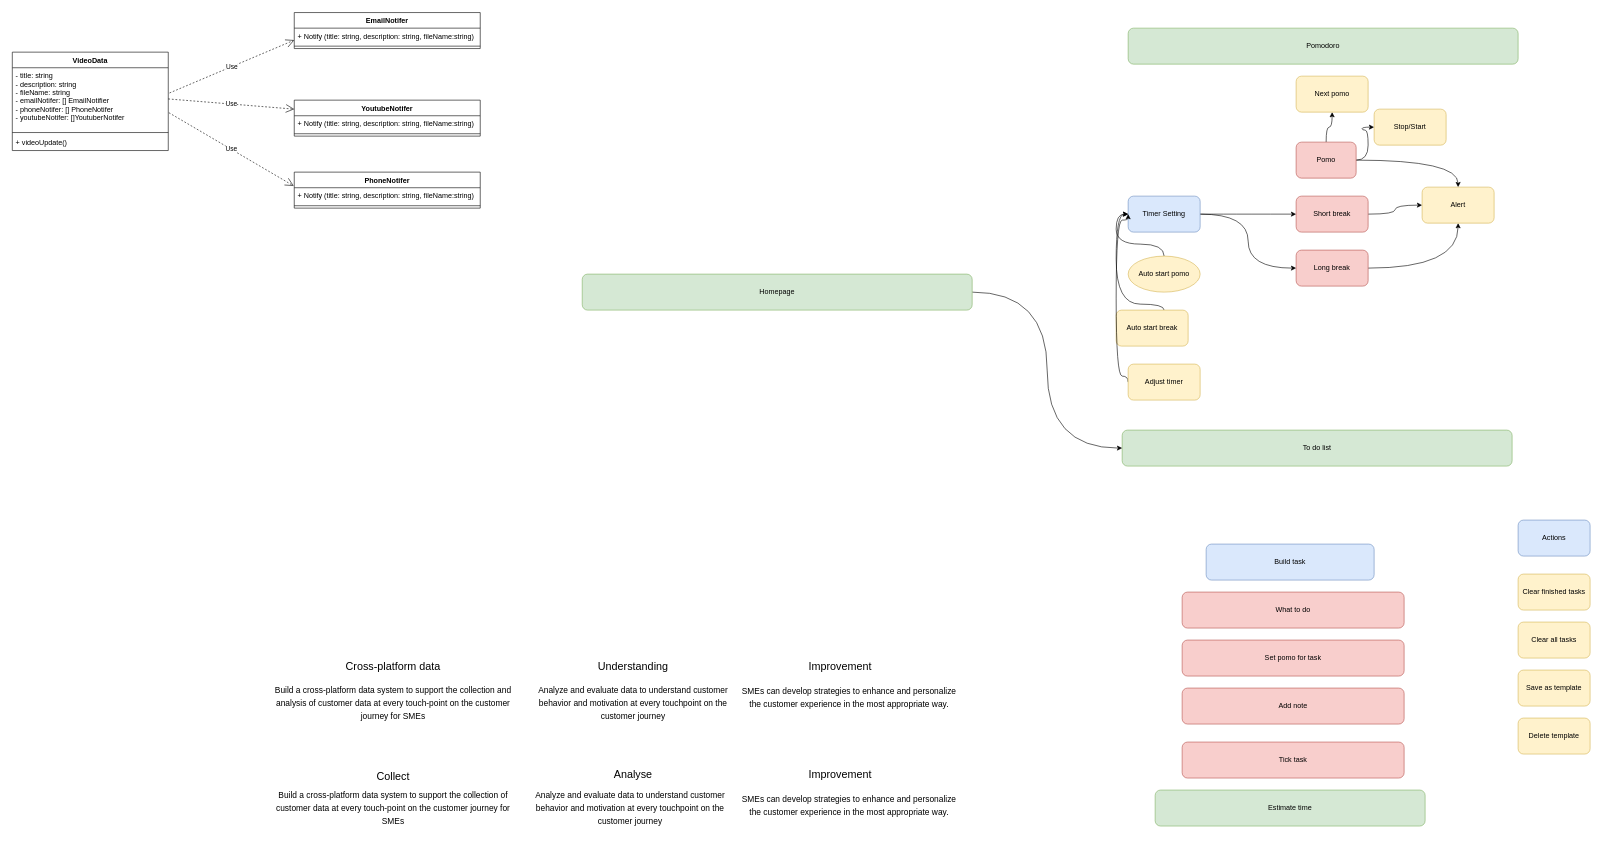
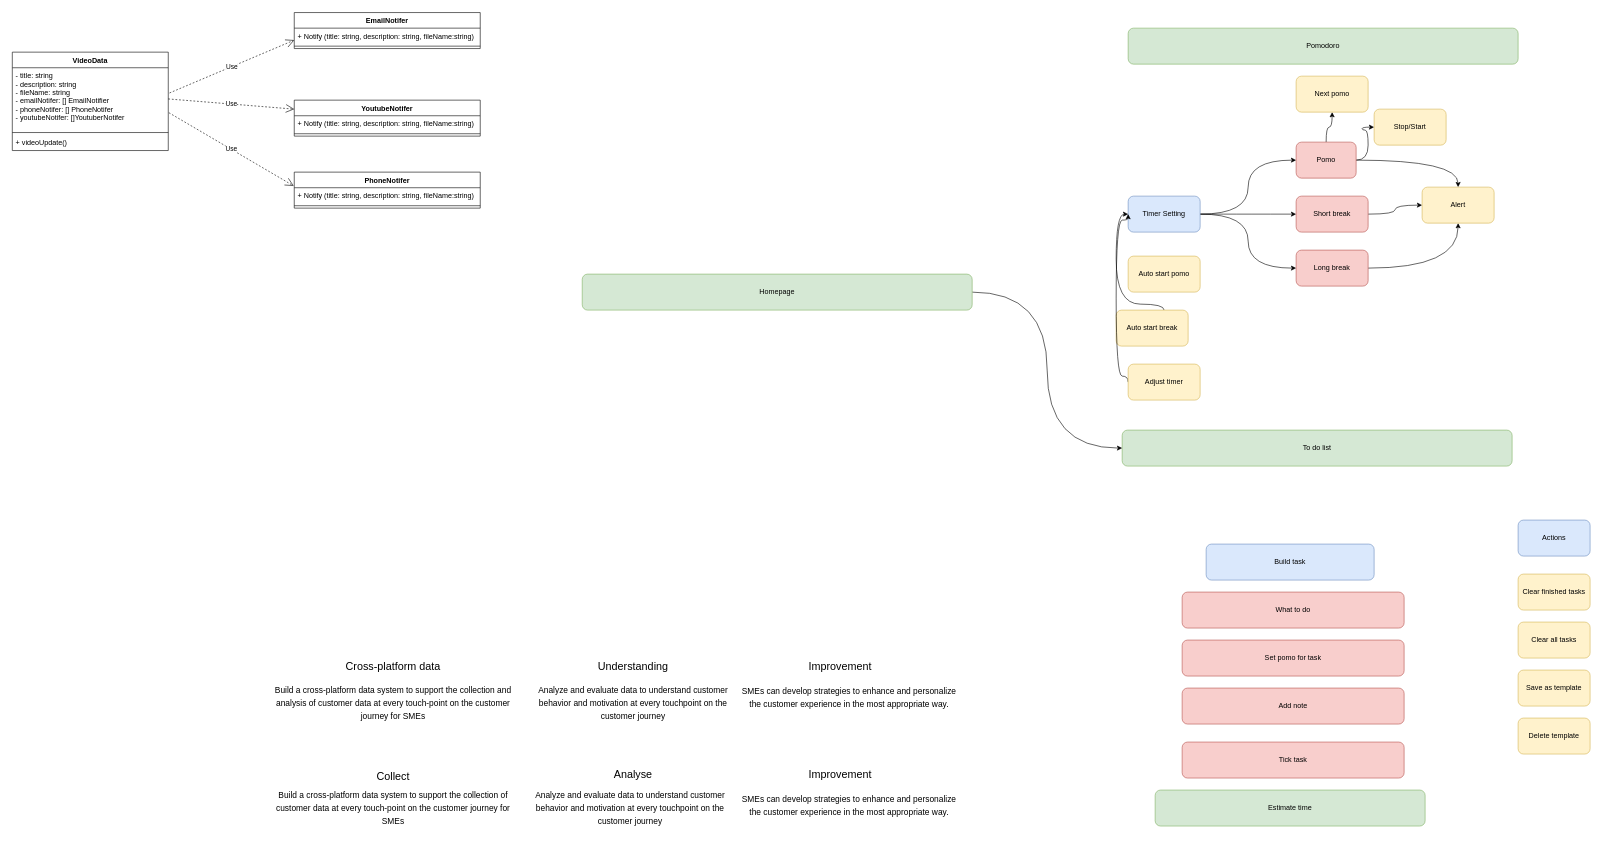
edge "Timer Setting" -> "Pomo": added
edge "Auto start pomo" -> "Timer Setting": removed
node "Auto start pomo": shape ellipse -> rounded rectangle
